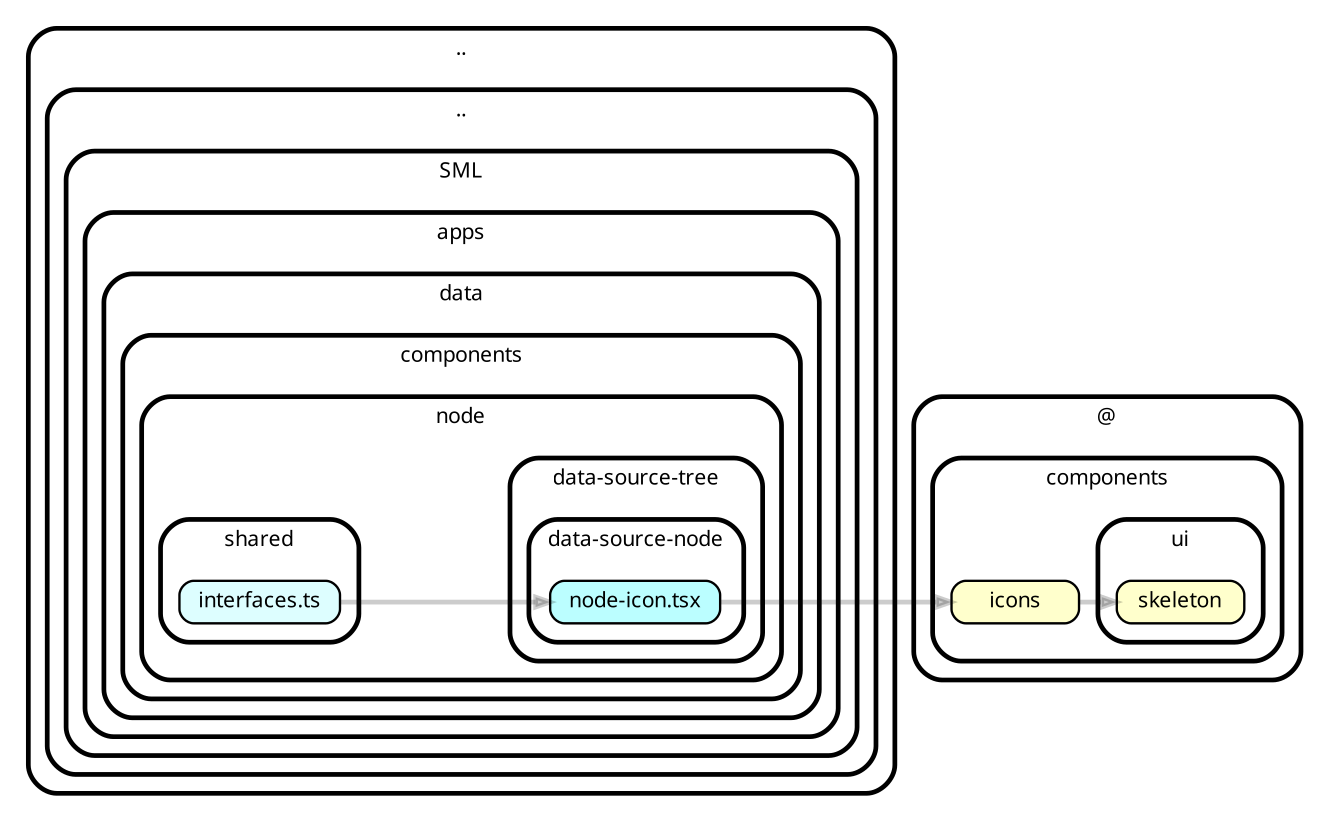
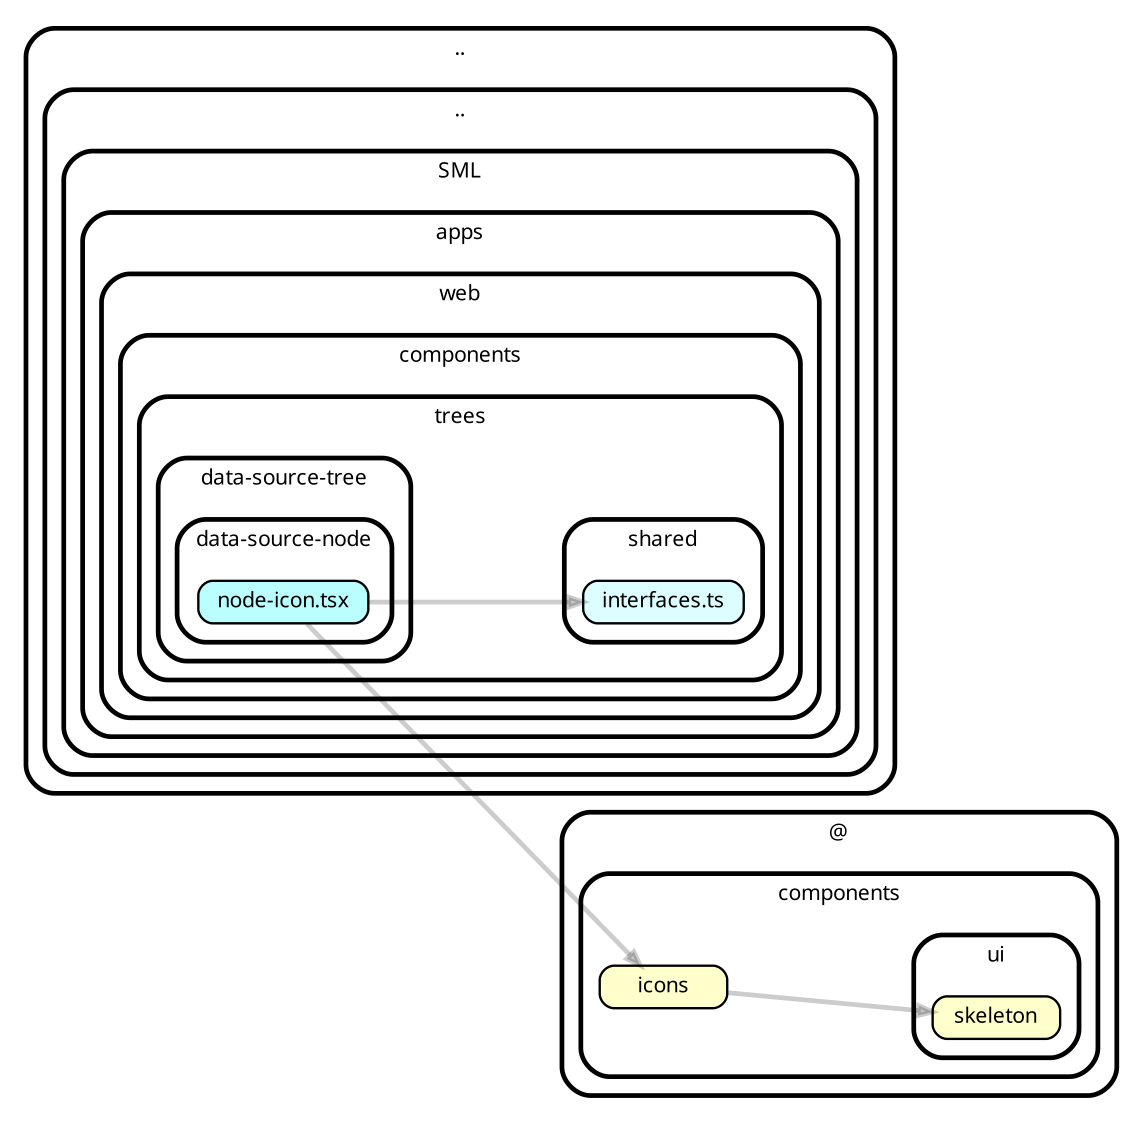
cluster "data": label "data" -> "web"
cluster "node": label "node" -> "trees"
edge "interfaces.ts" -> "node-icon.tsx": reversed
